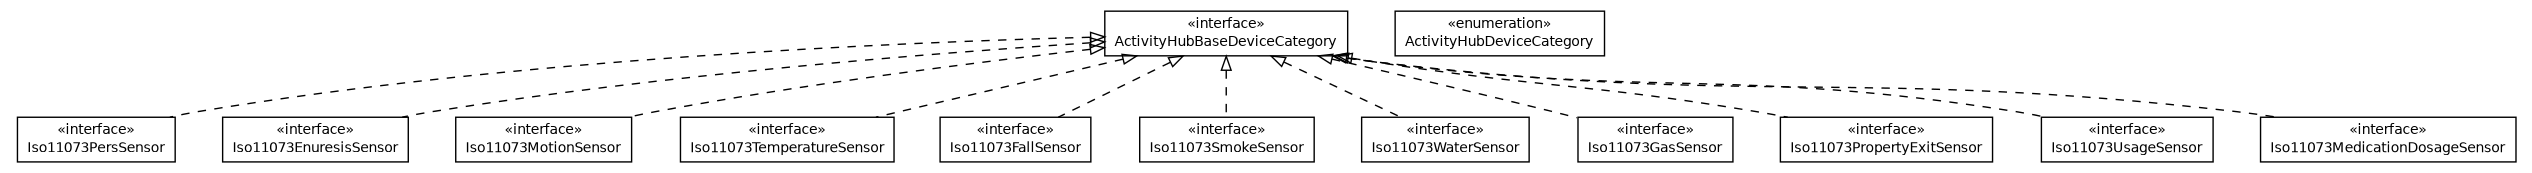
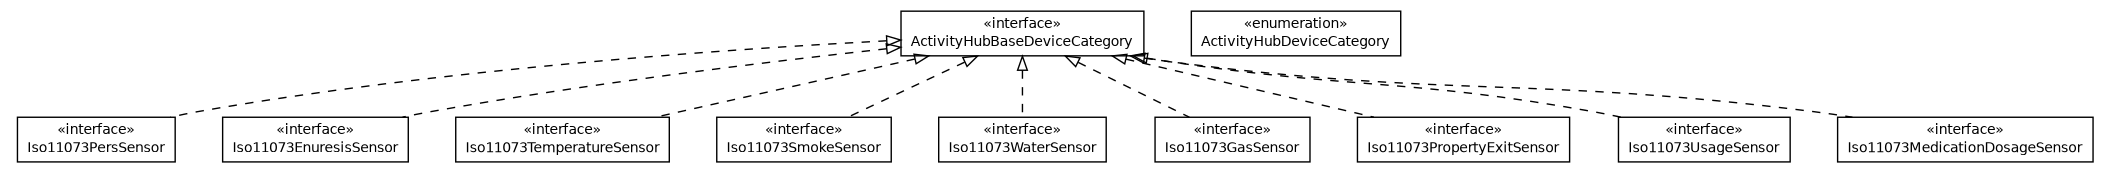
node "Iso11073MotionSensor": removed
node "Iso11073FallSensor": removed
